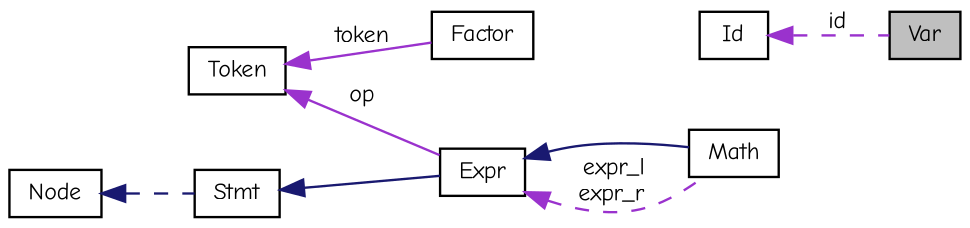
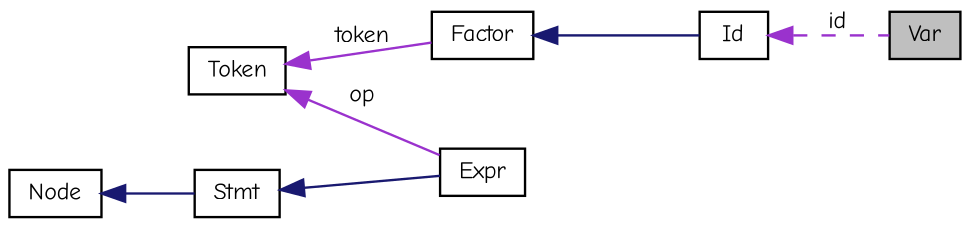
edge "Id" -> "Factor": added
node "Math": removed
edge "Stmt" -> "Node": style dashed -> solid
